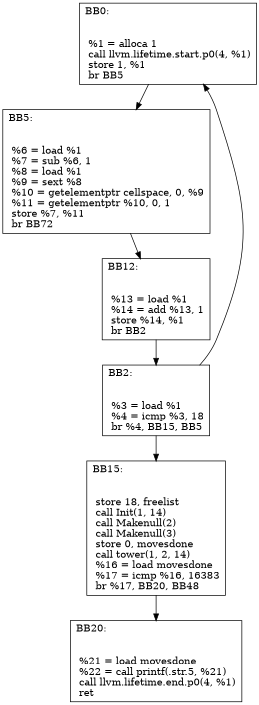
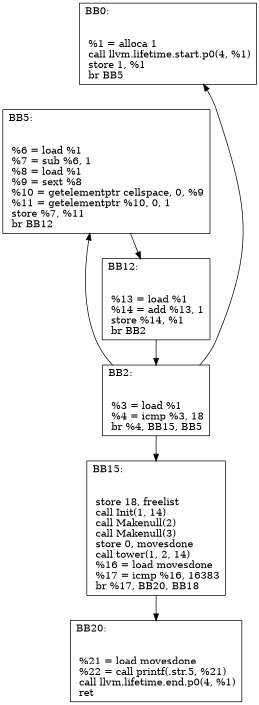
edge "BB0:" -> "BB5:": now "BB2:" -> "BB5:"
node "BB5:": text "br BB72" -> "br BB12"
node "BB15:": text "br %17, BB20, BB48" -> "br %17, BB20, BB18"
